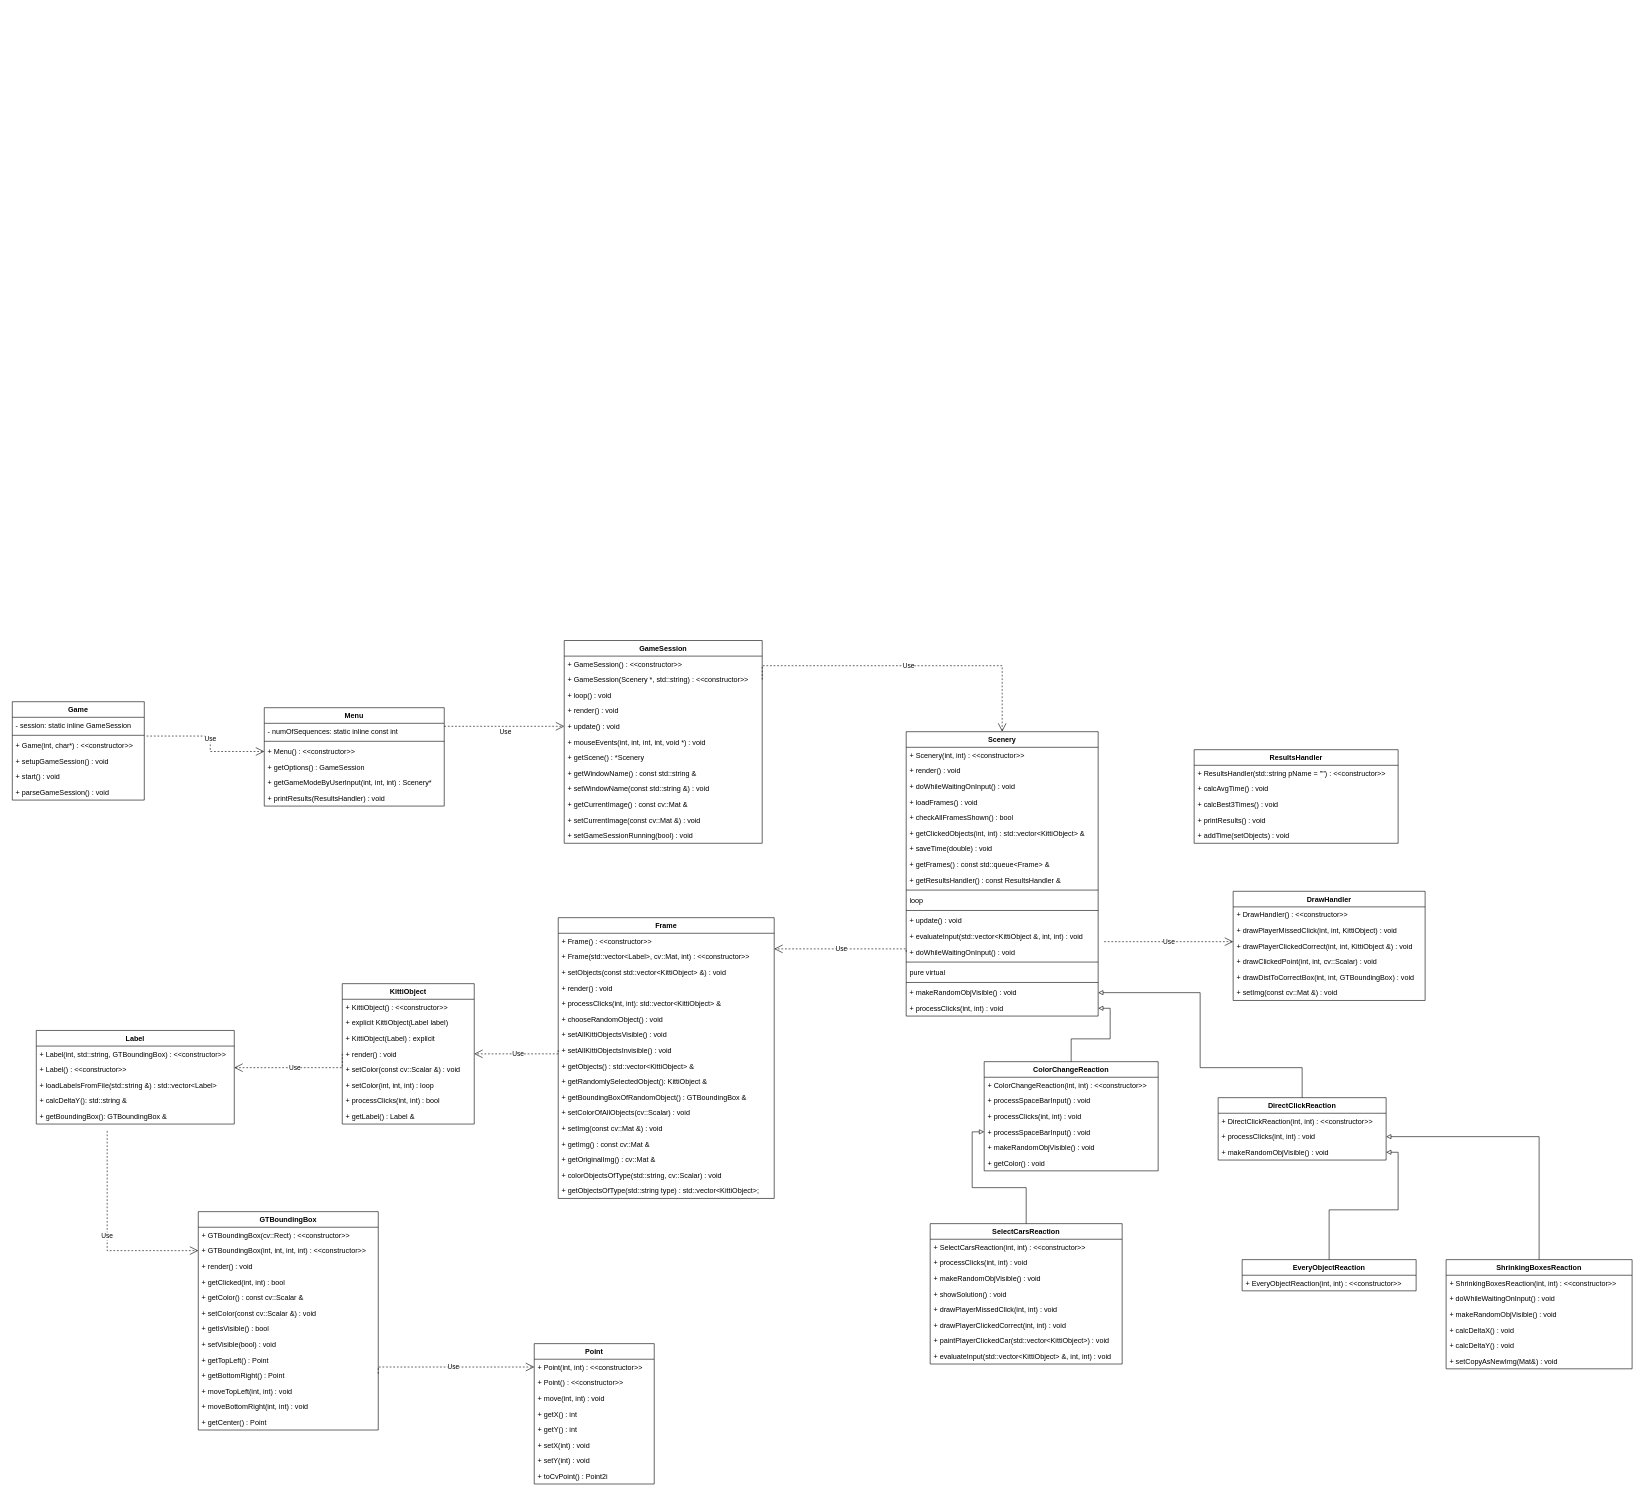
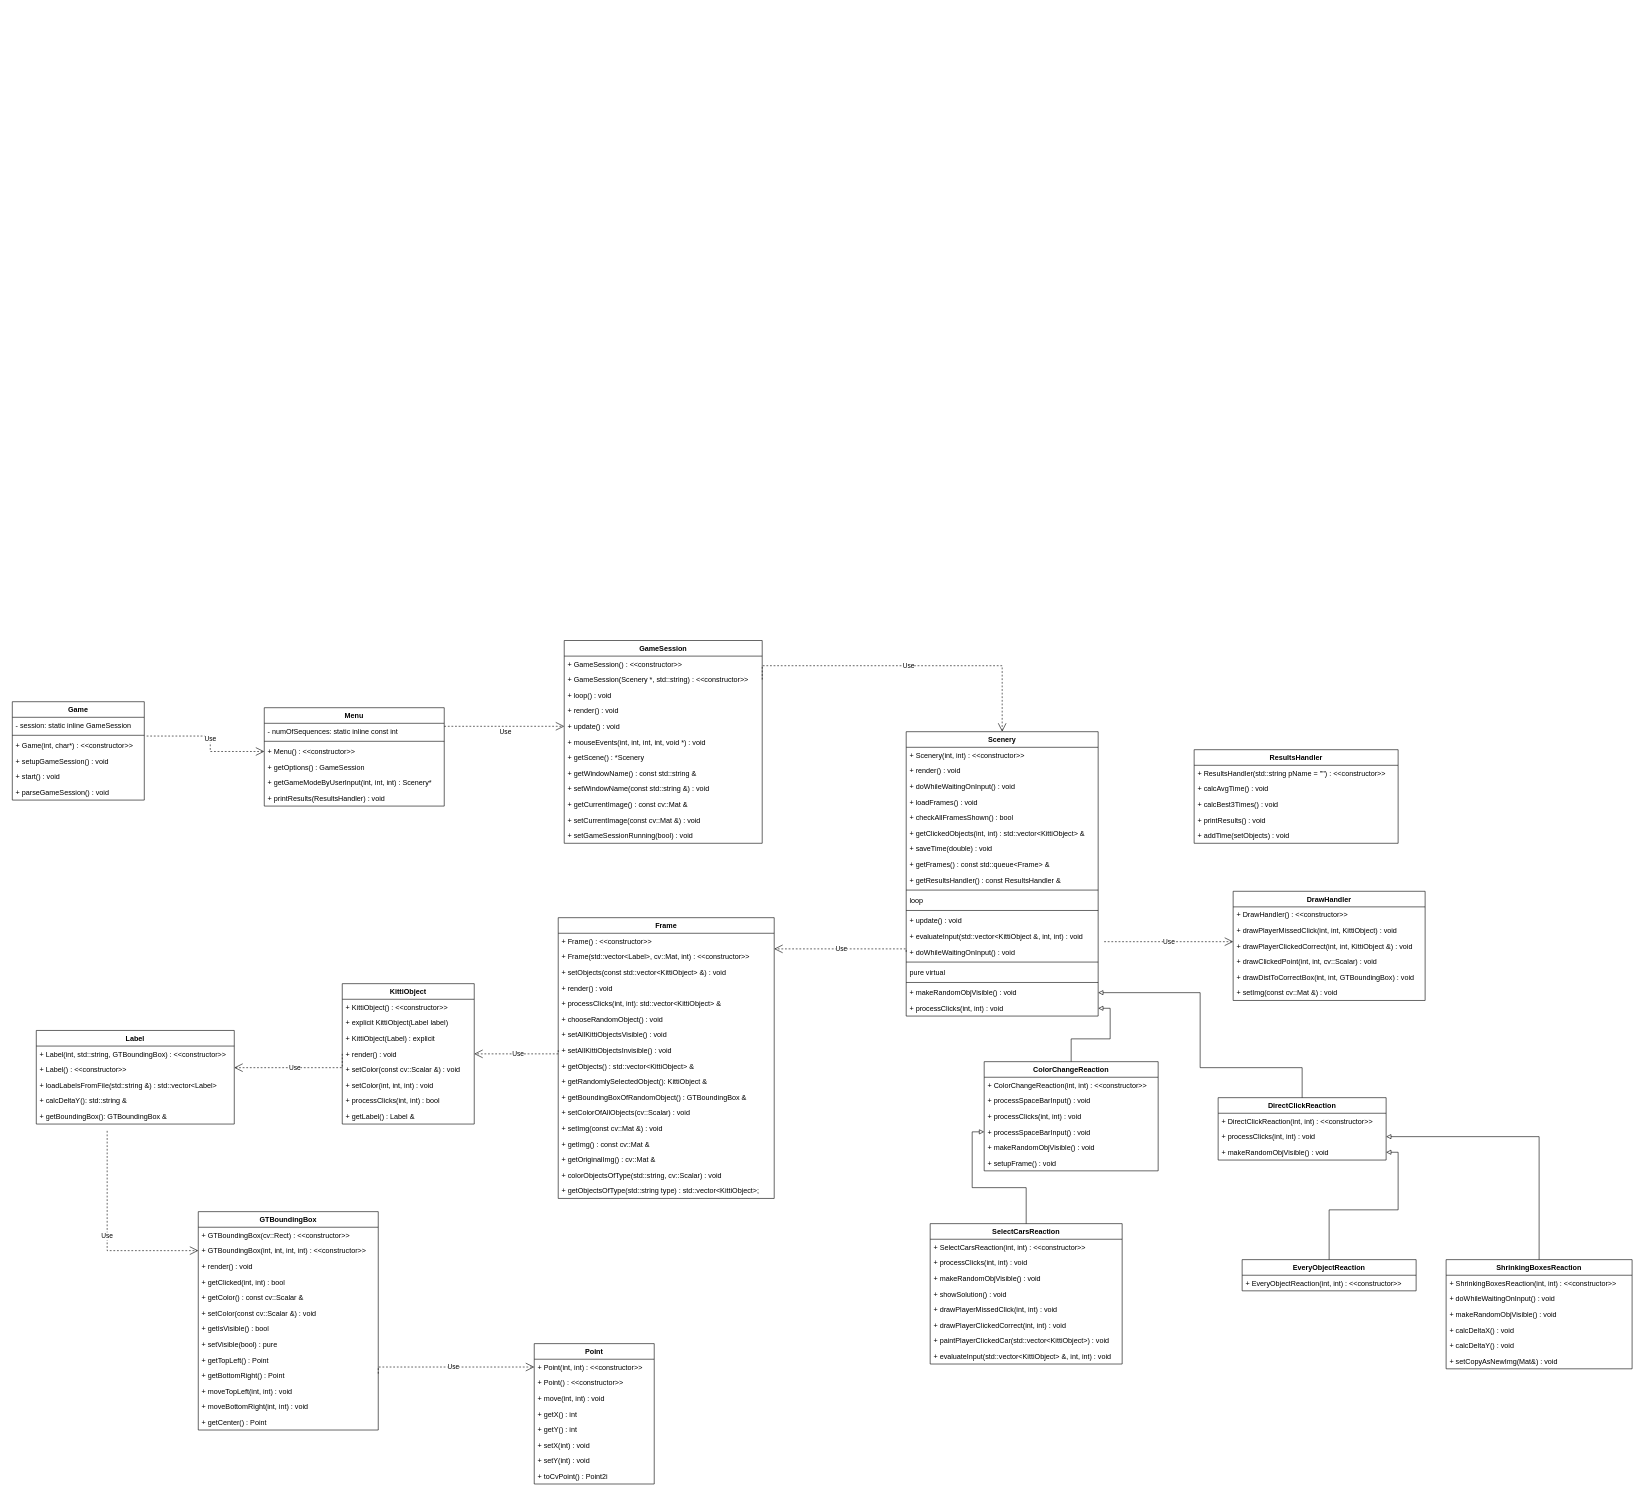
node "+ setColor(int, int, int) : loop": label "+ setColor(int, int, int) : loop" -> "+ setColor(int, int, int) : void"
node "+ getColor() : void": label "+ getColor() : void" -> "+ setupFrame() : void"
node "+ setVisible(bool) : void": label "+ setVisible(bool) : void" -> "+ setVisible(bool) : pure"
